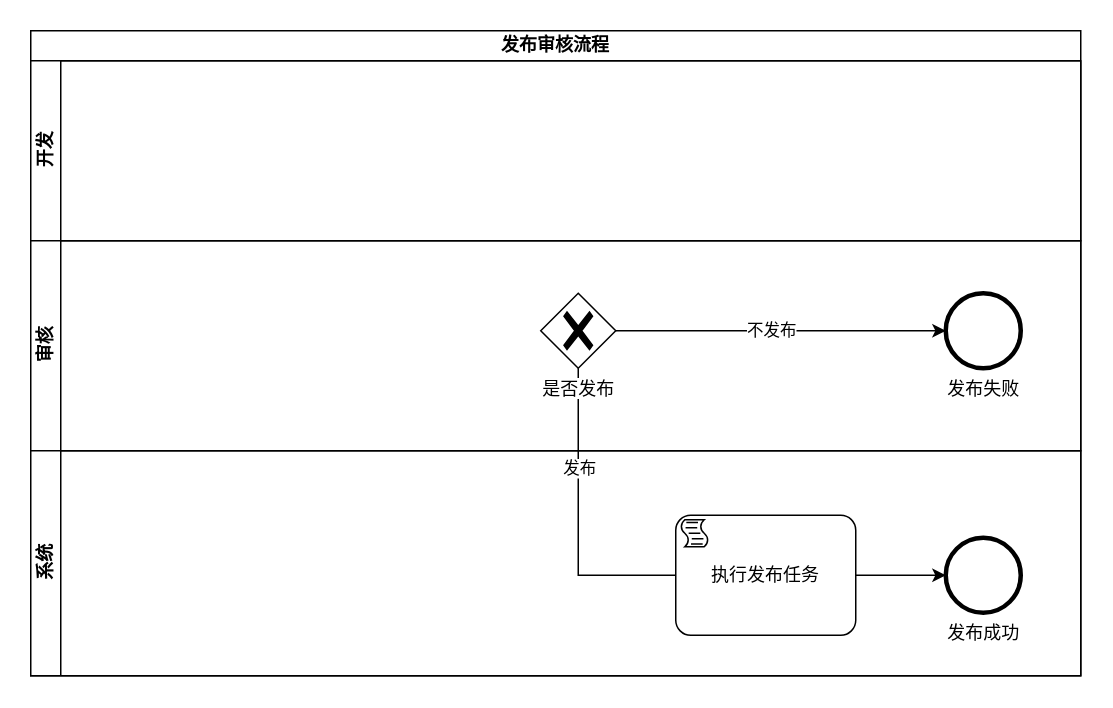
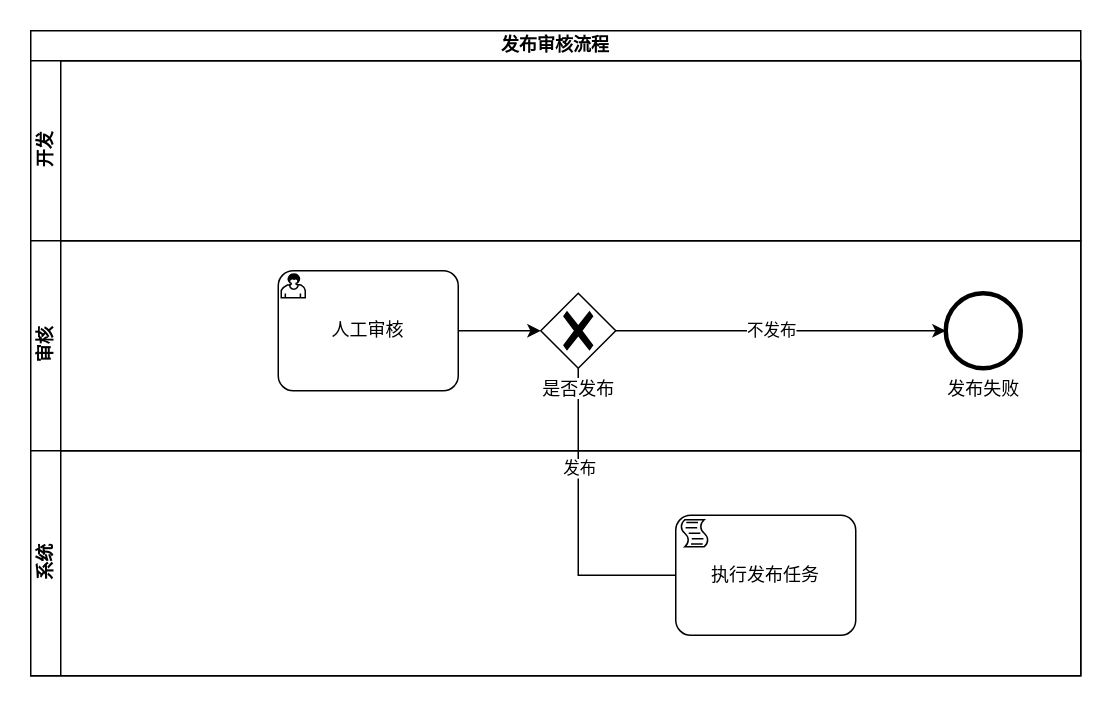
node "人工审核": added
edge "人工审核" -> "是否发布": added
edge "执行发布任务" -> "发布成功": removed
node "发布成功": removed
